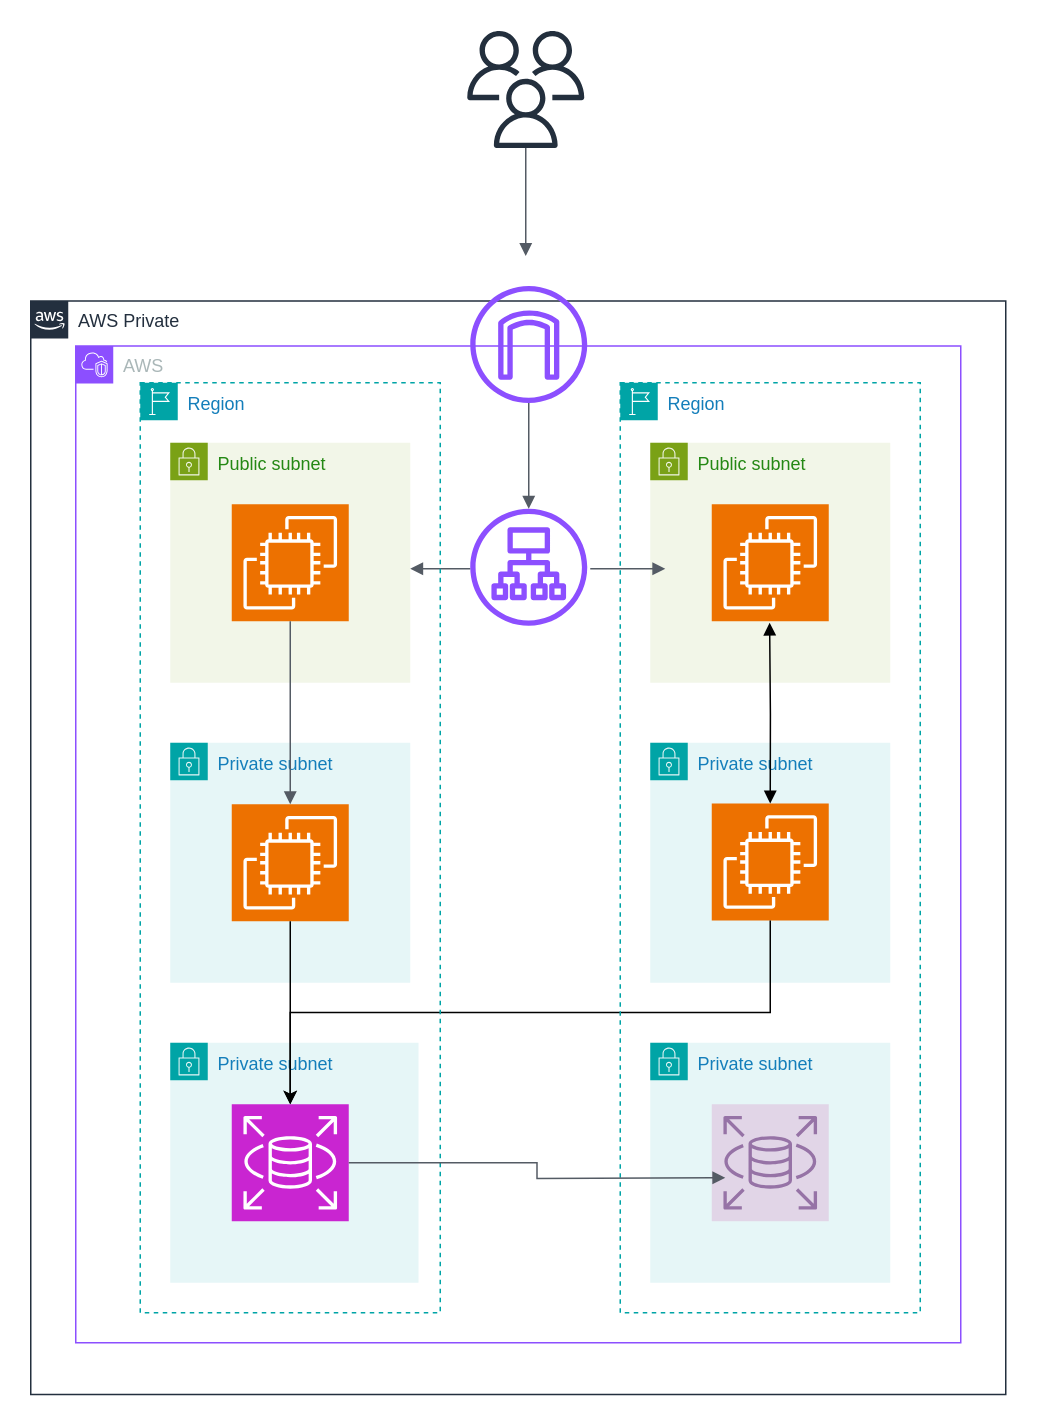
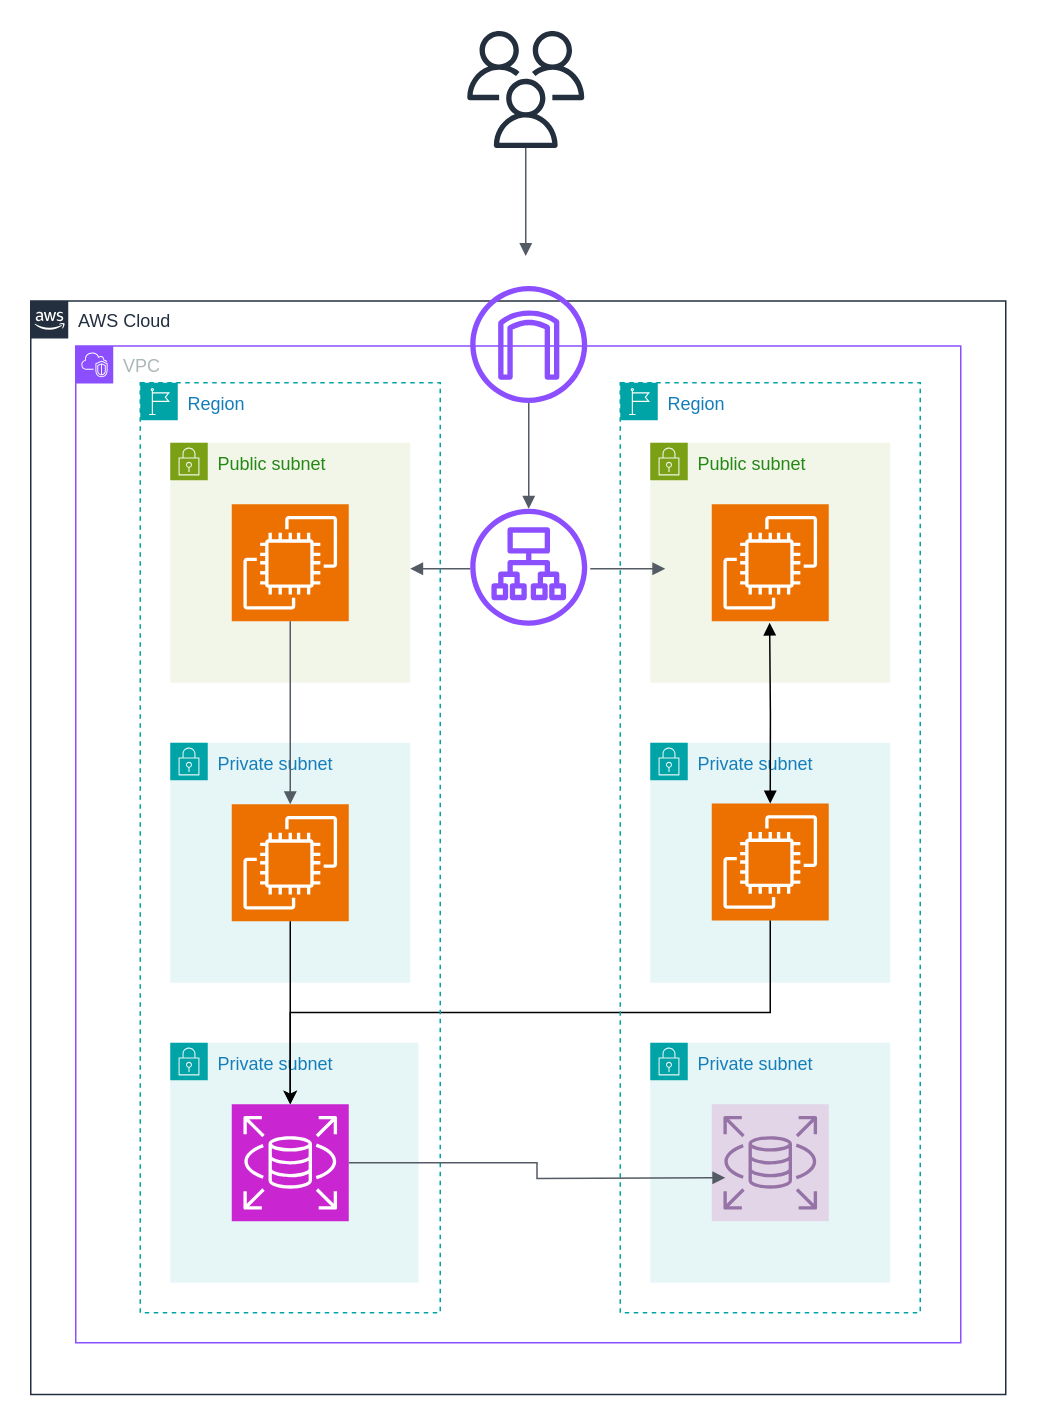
node "AWS Private": label "AWS Private" -> "AWS Cloud"
node "AWS": label "AWS" -> "VPC"
